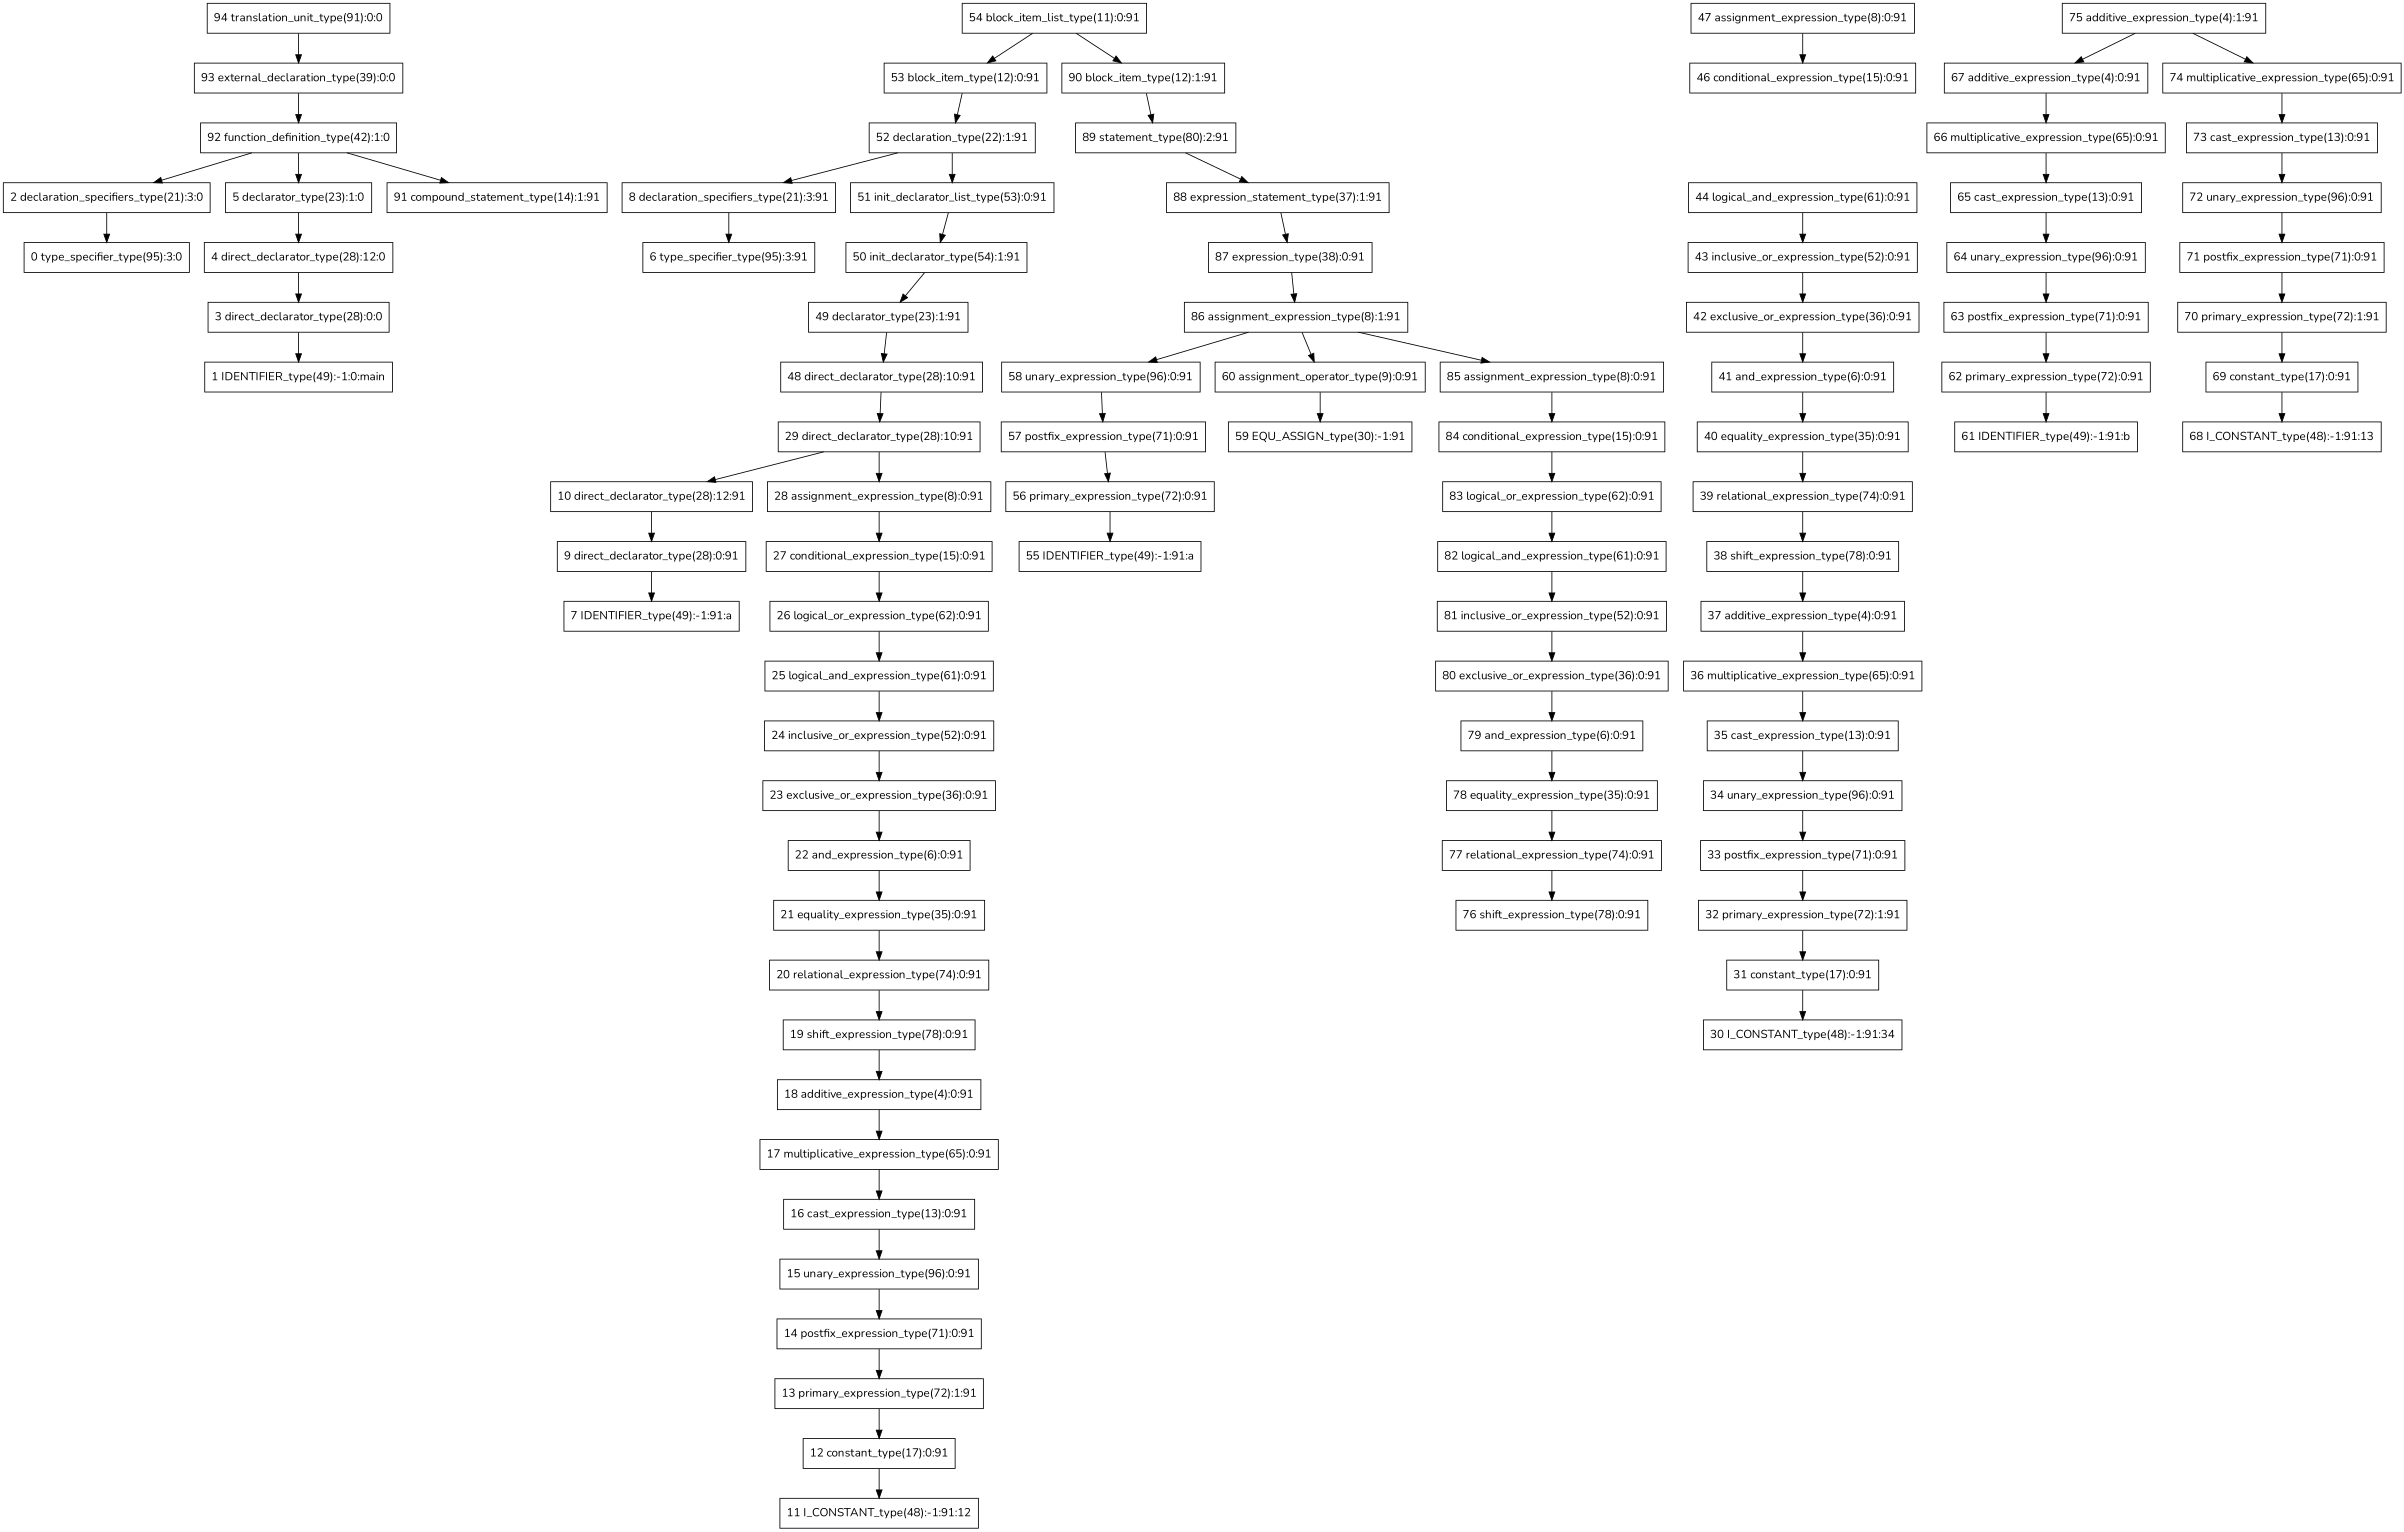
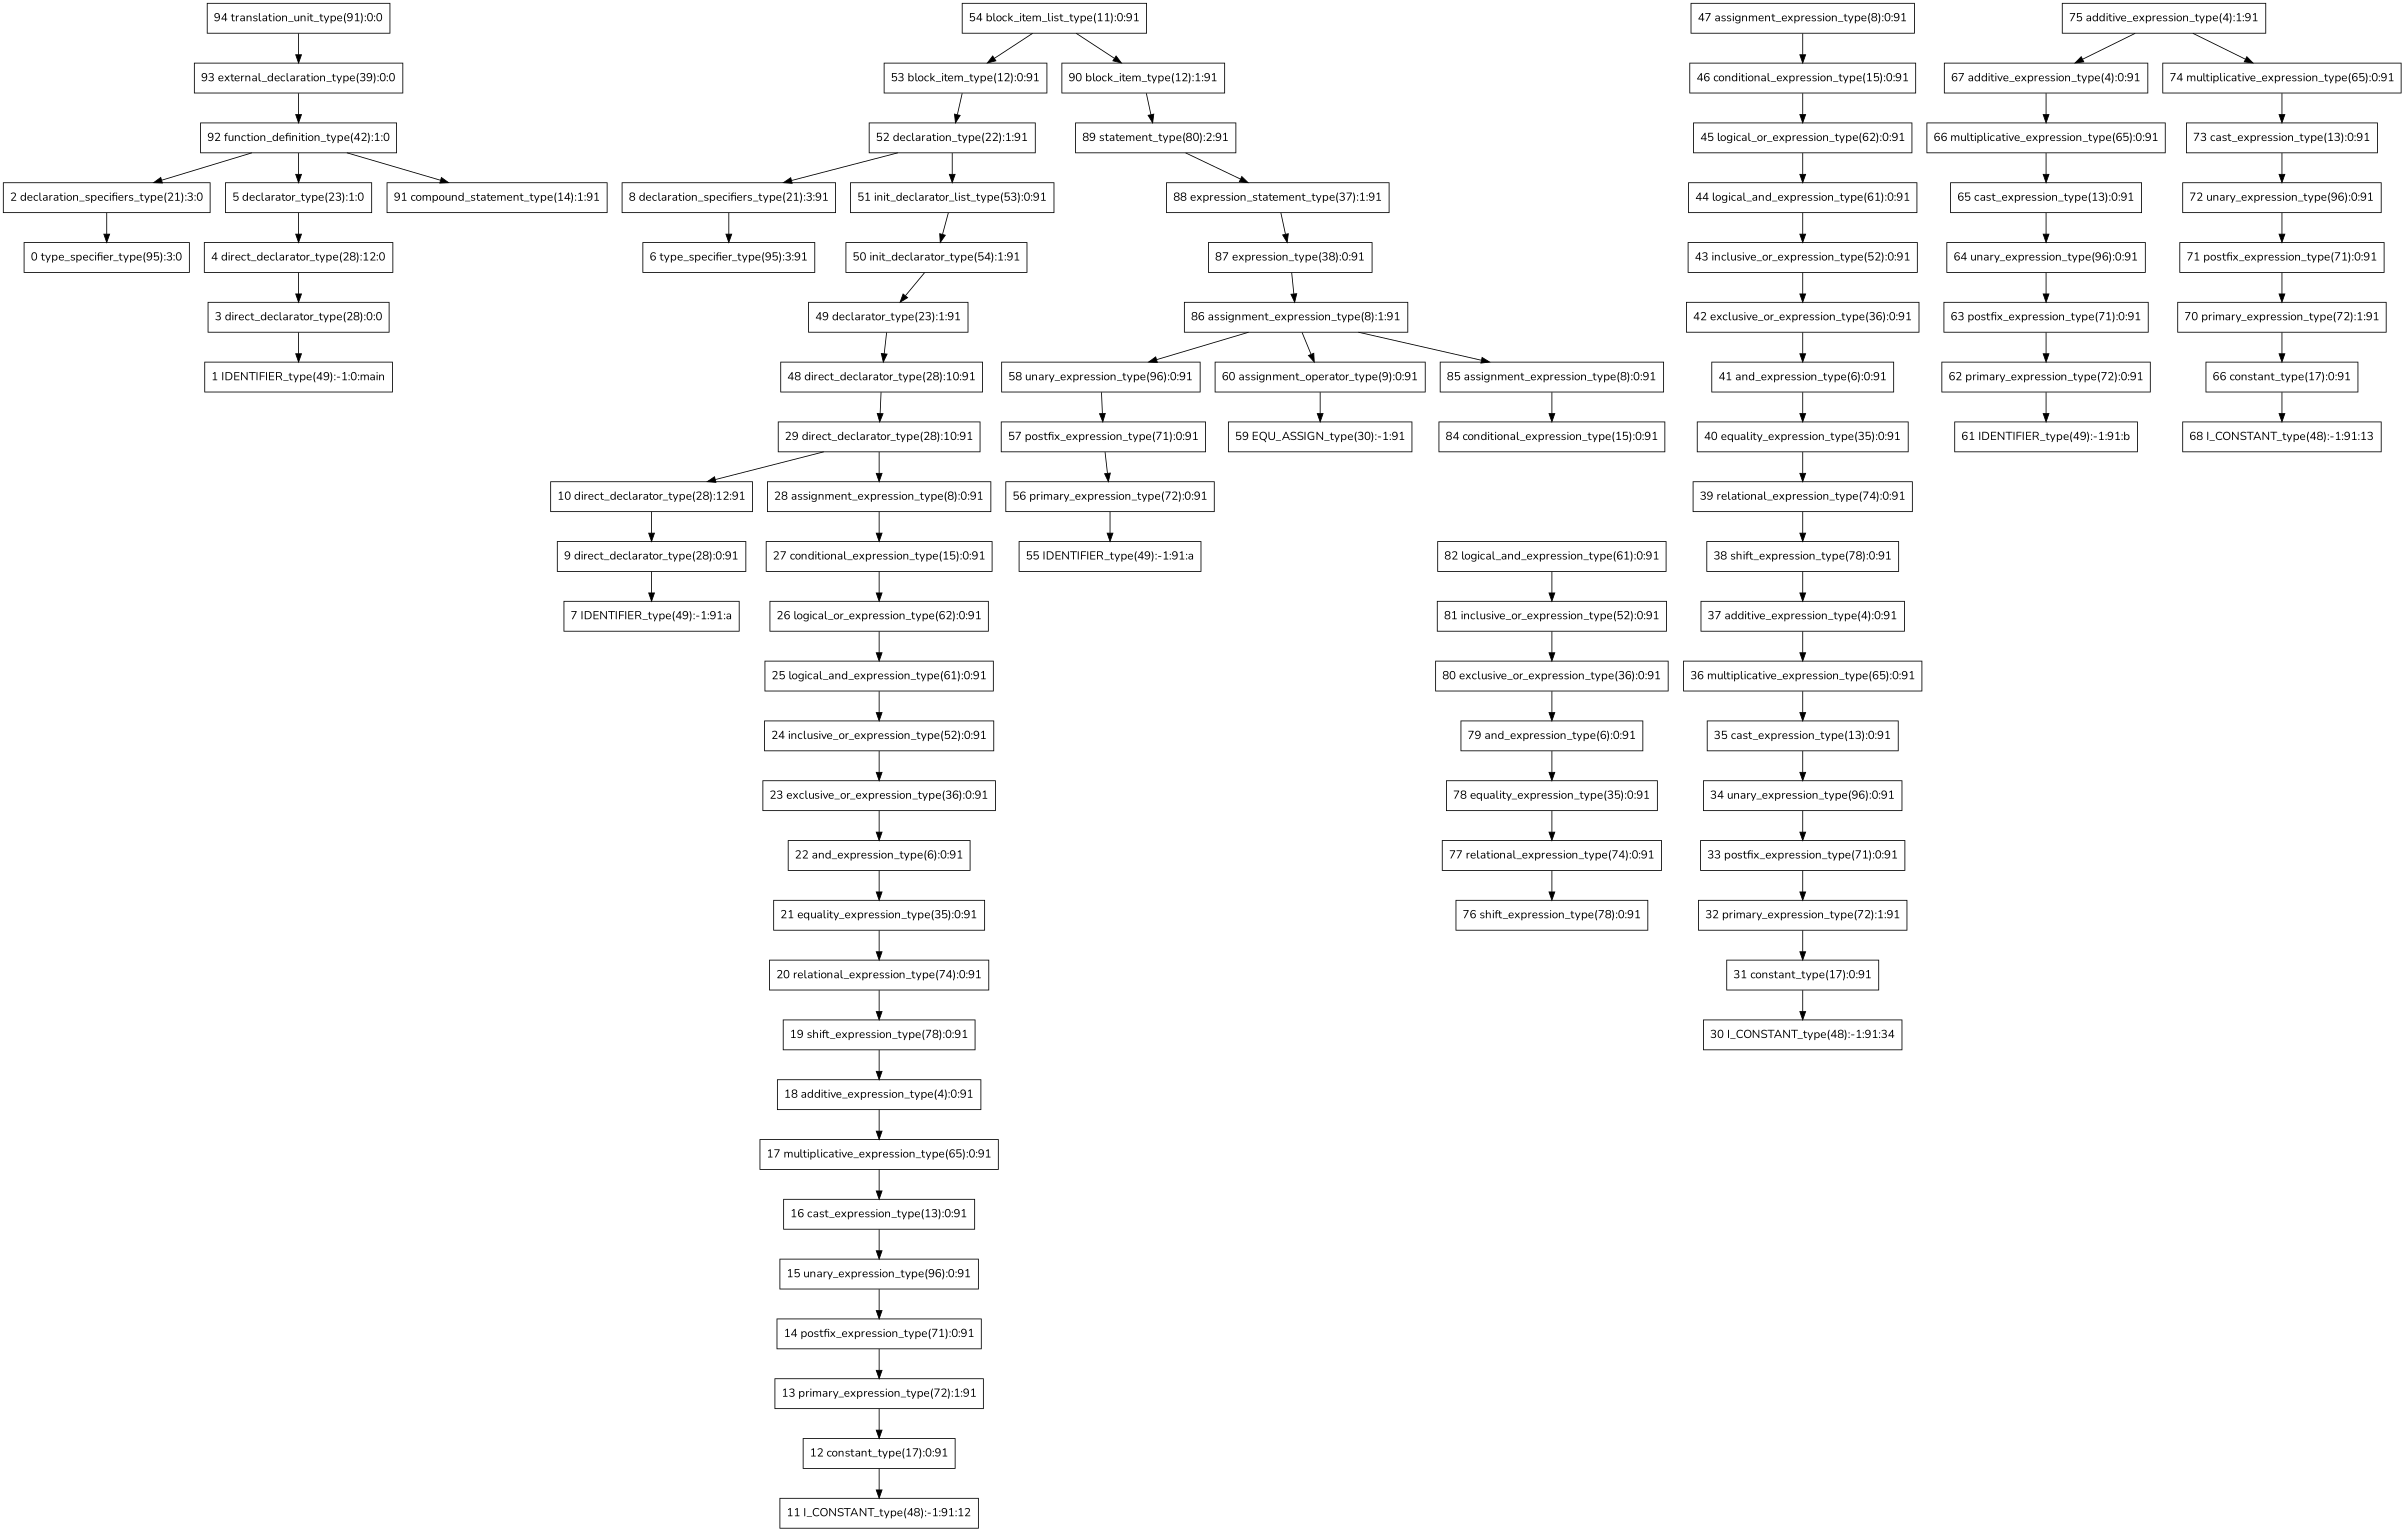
node "45 logical_or_expression_type(62):0:91": added
node "69 constant_type(17):0:91": label "69 constant_type(17):0:91" -> "66 constant_type(17):0:91"
node "83 logical_or_expression_type(62):0:91": removed
